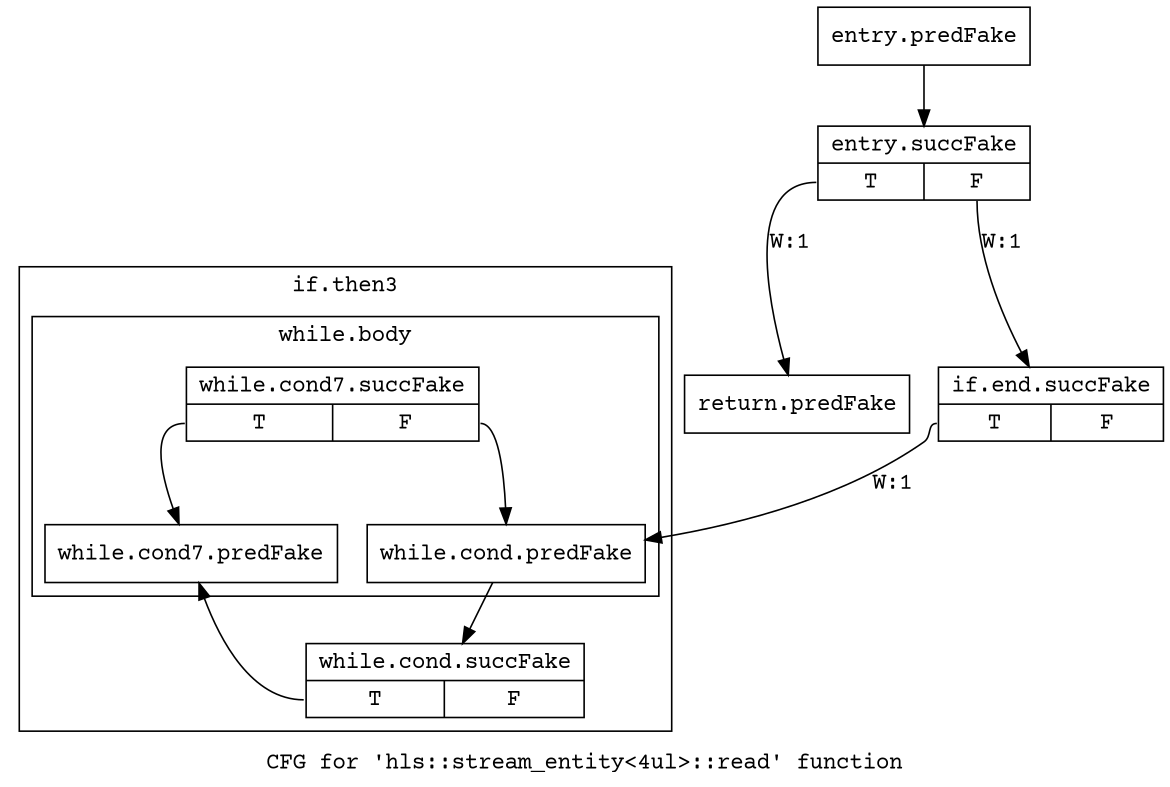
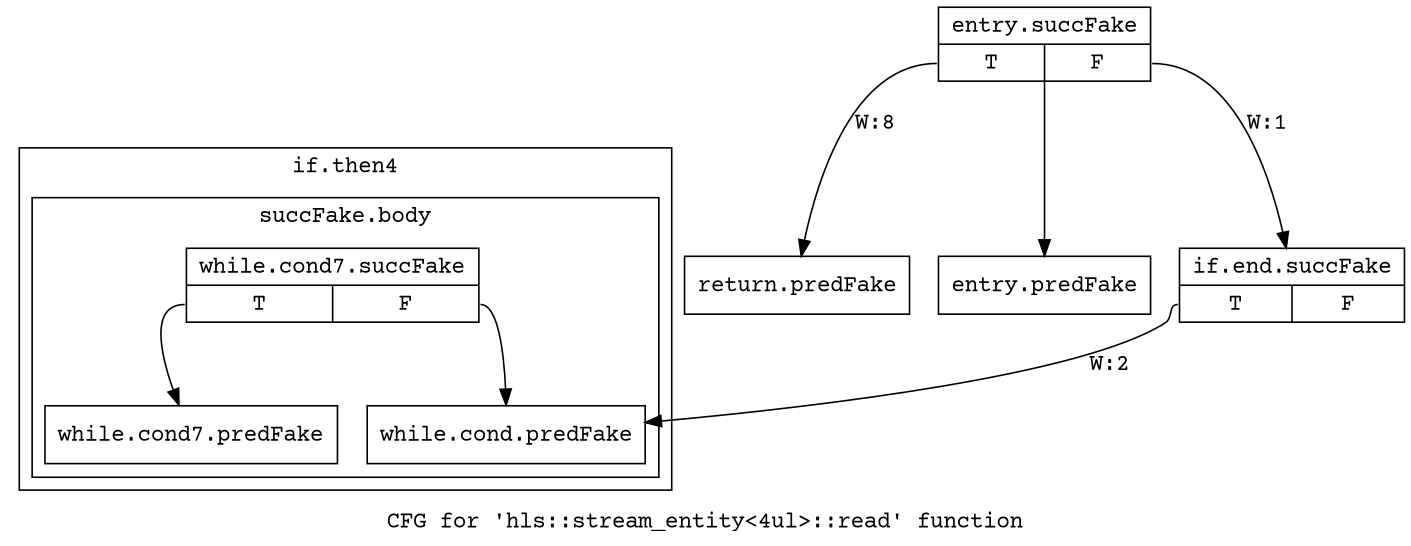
edge "entry.predFake" -> "entry.succFake": reversed
edge "entry.succFake" -> "return.predFake": label "W:1" -> "W:8"
cluster "if.then3": label "if.then3" -> "if.then4"
cluster "while.body": label "while.body" -> "succFake.body"
edge "if.end.succFake" -> "while.cond.predFake": label "W:1" -> "W:2"
node "while.cond.succFake": removed
